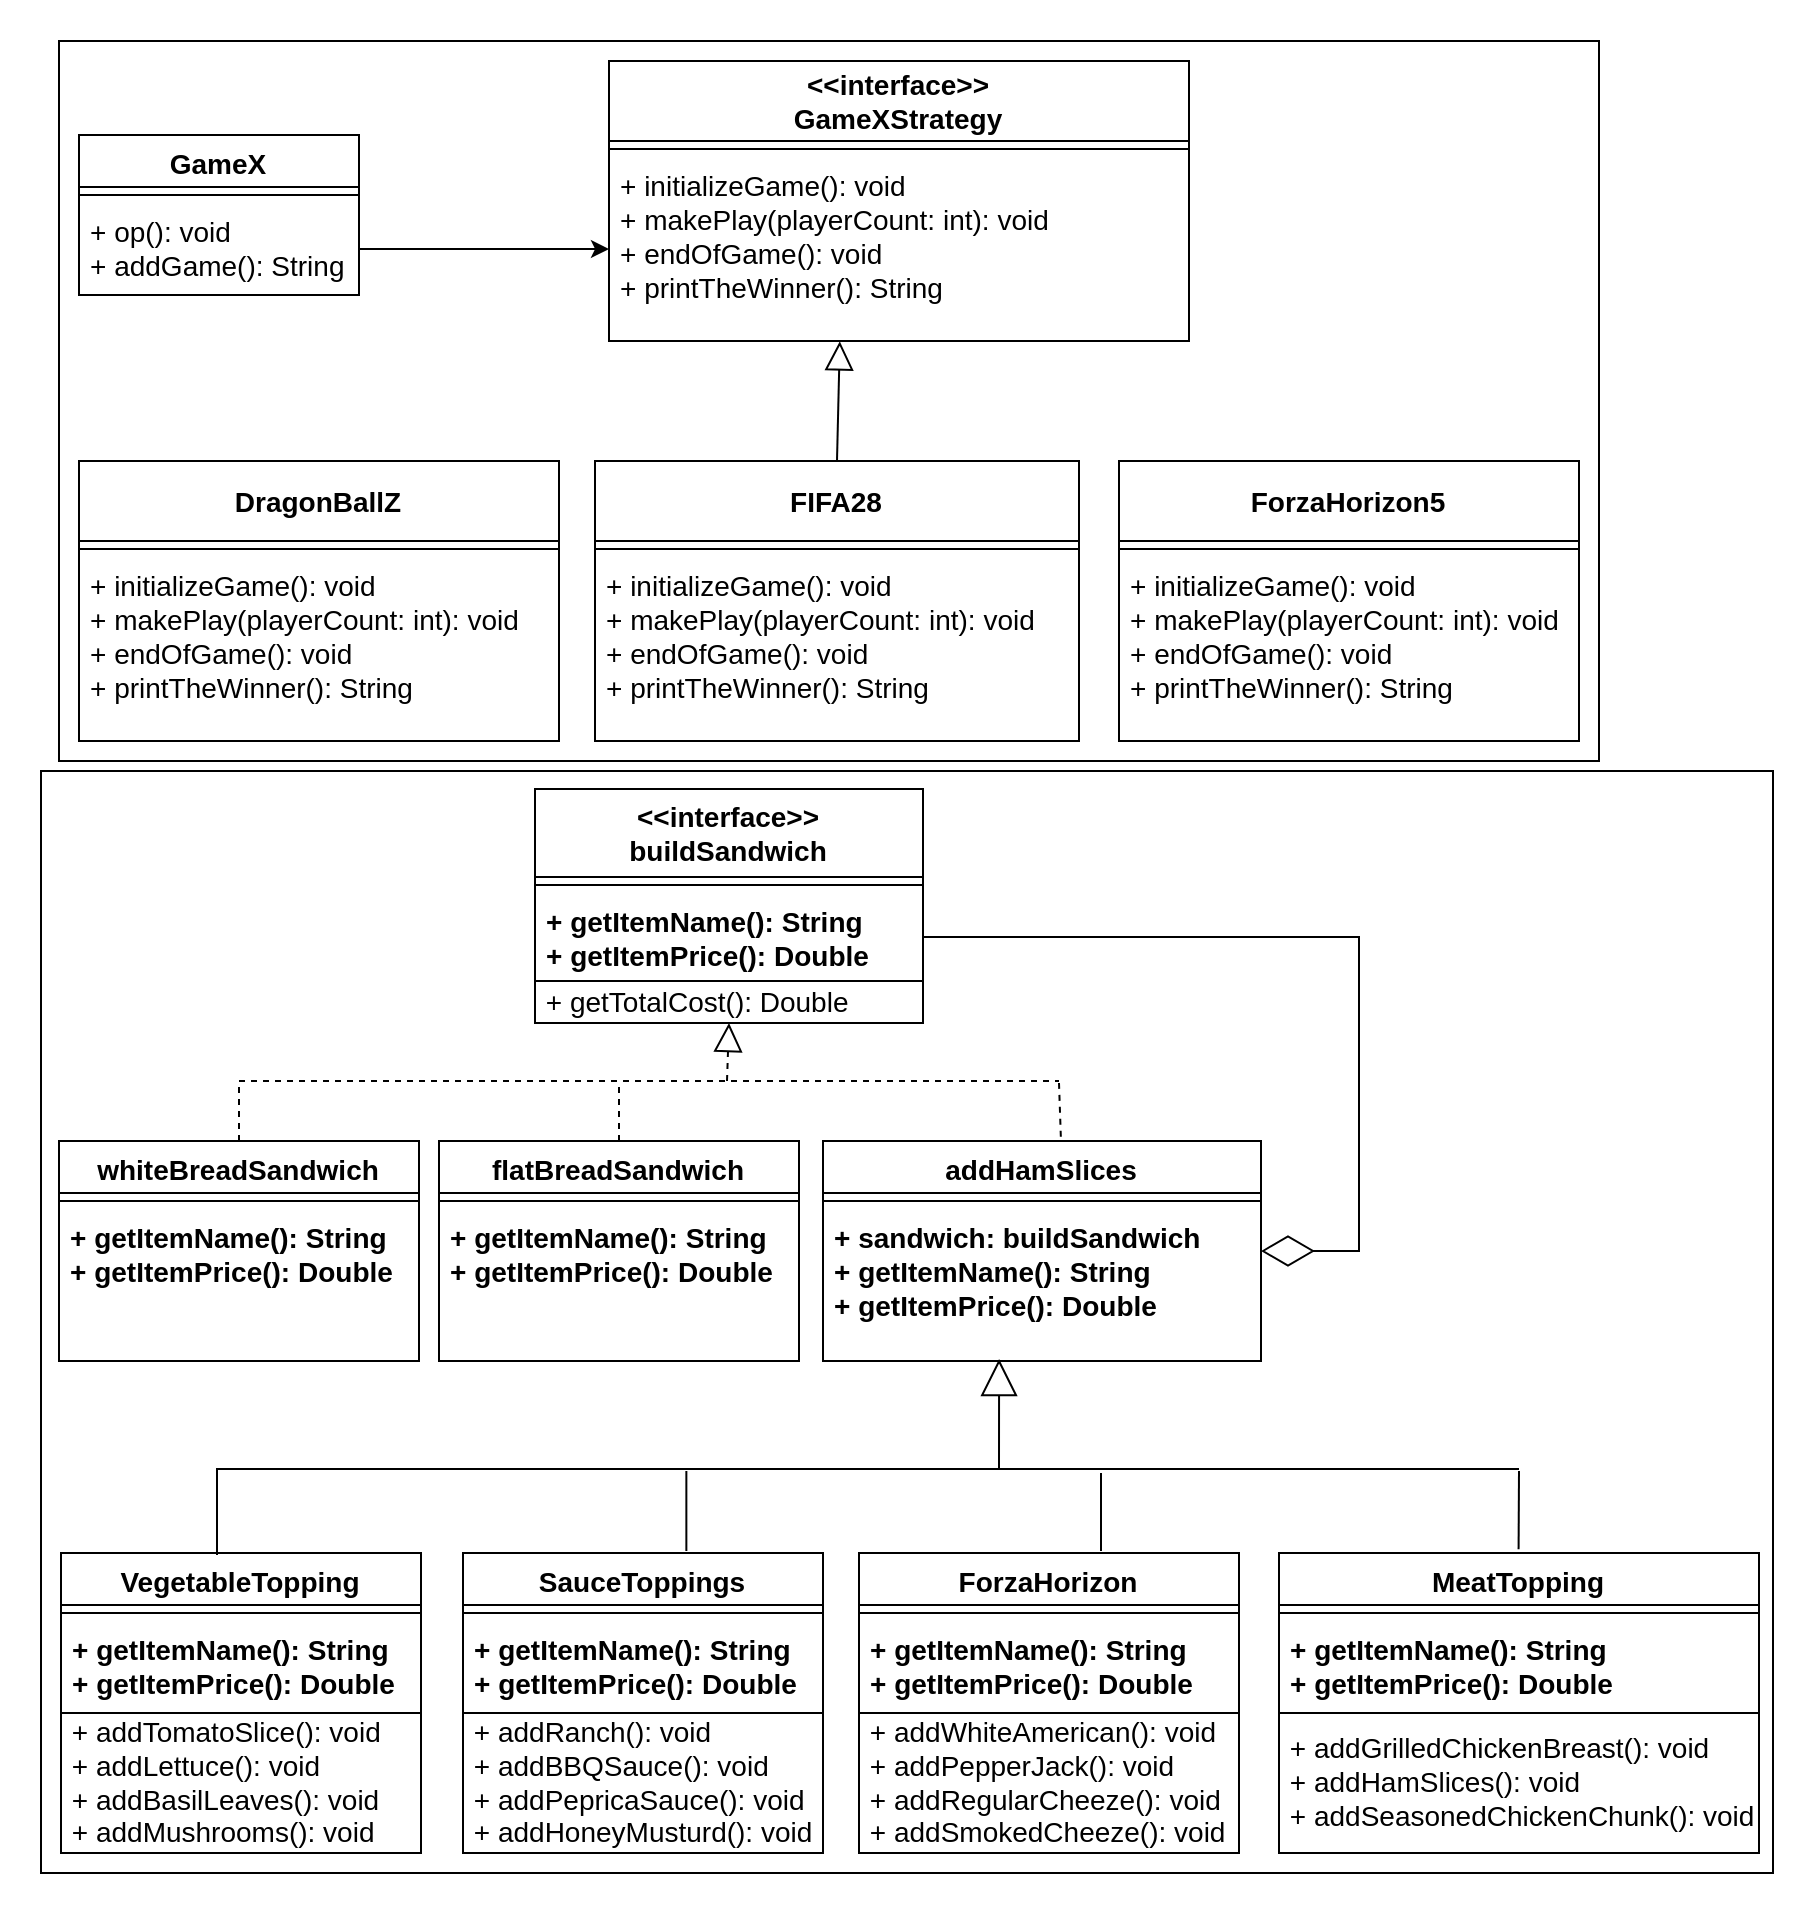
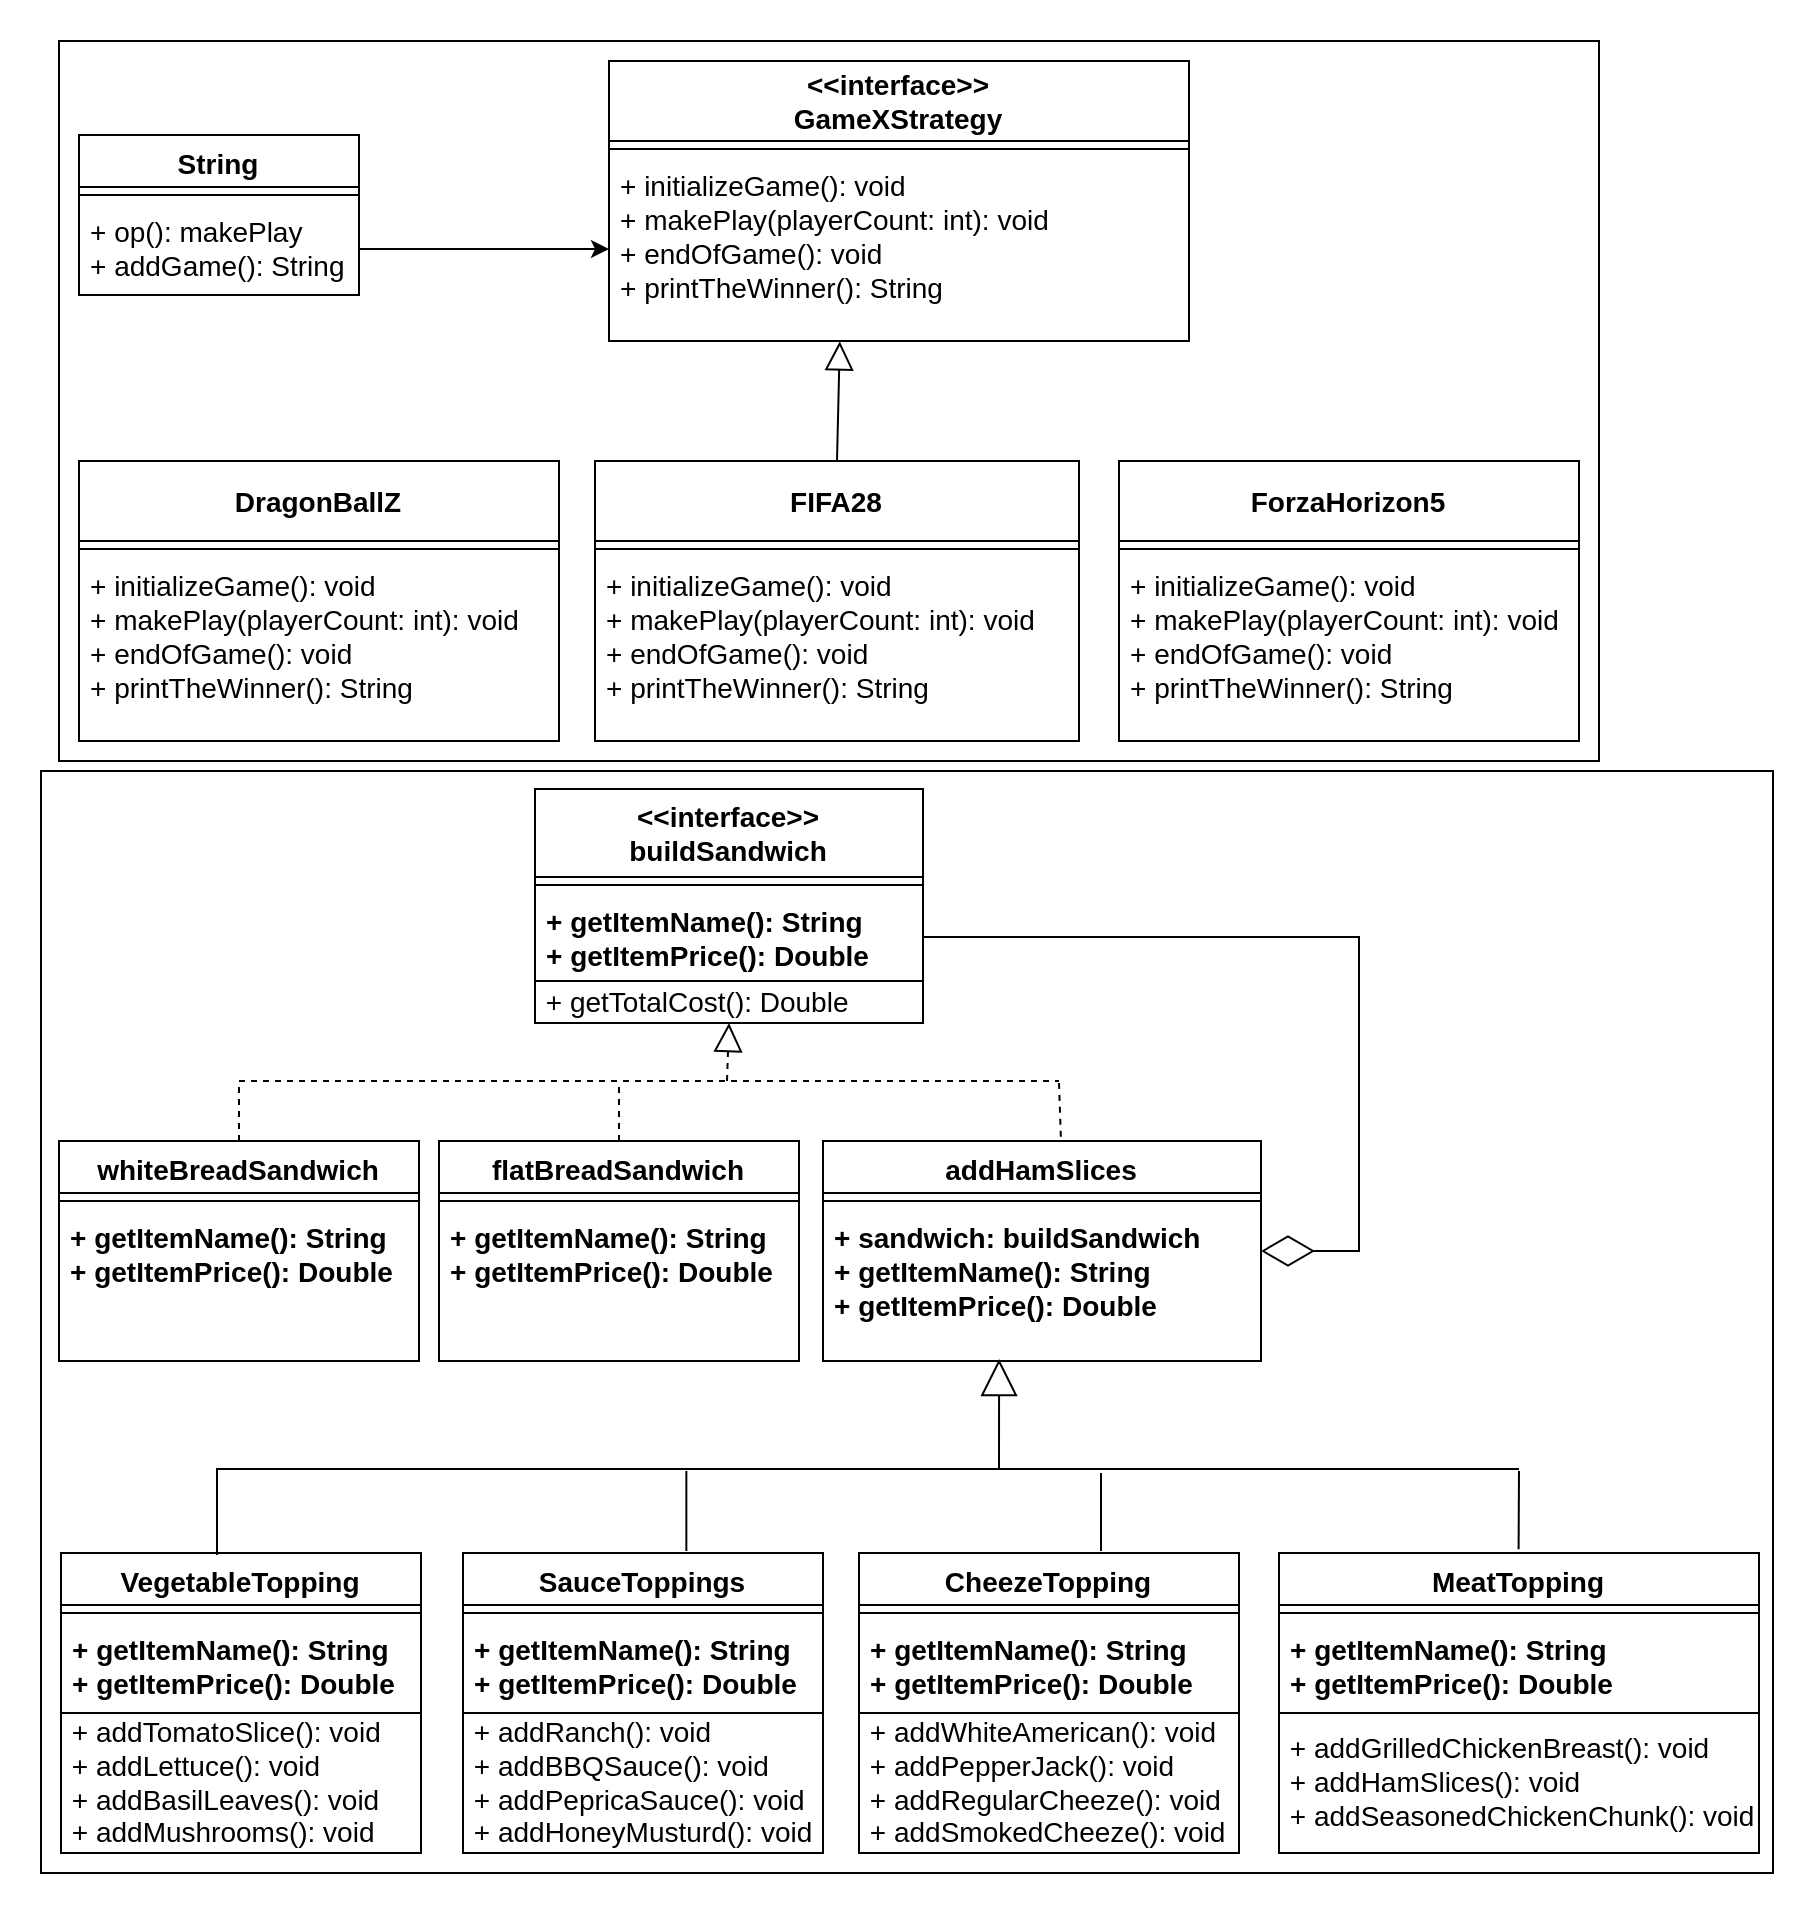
node "GameX": label "GameX" -> "String"
node "+ op(): void + addGame(): String": label "+ op(): void + addGame(): String" -> "+ op(): makePlay + addGame(): String"
node "ForzaHorizon": label "ForzaHorizon" -> "CheezeTopping"
